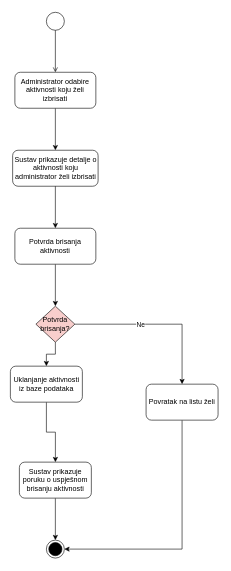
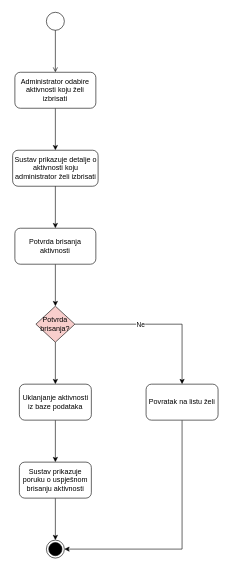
node "Uklanjanje aktivnosti iz baze podataka": moved (46, 384) -> (55, 402)
